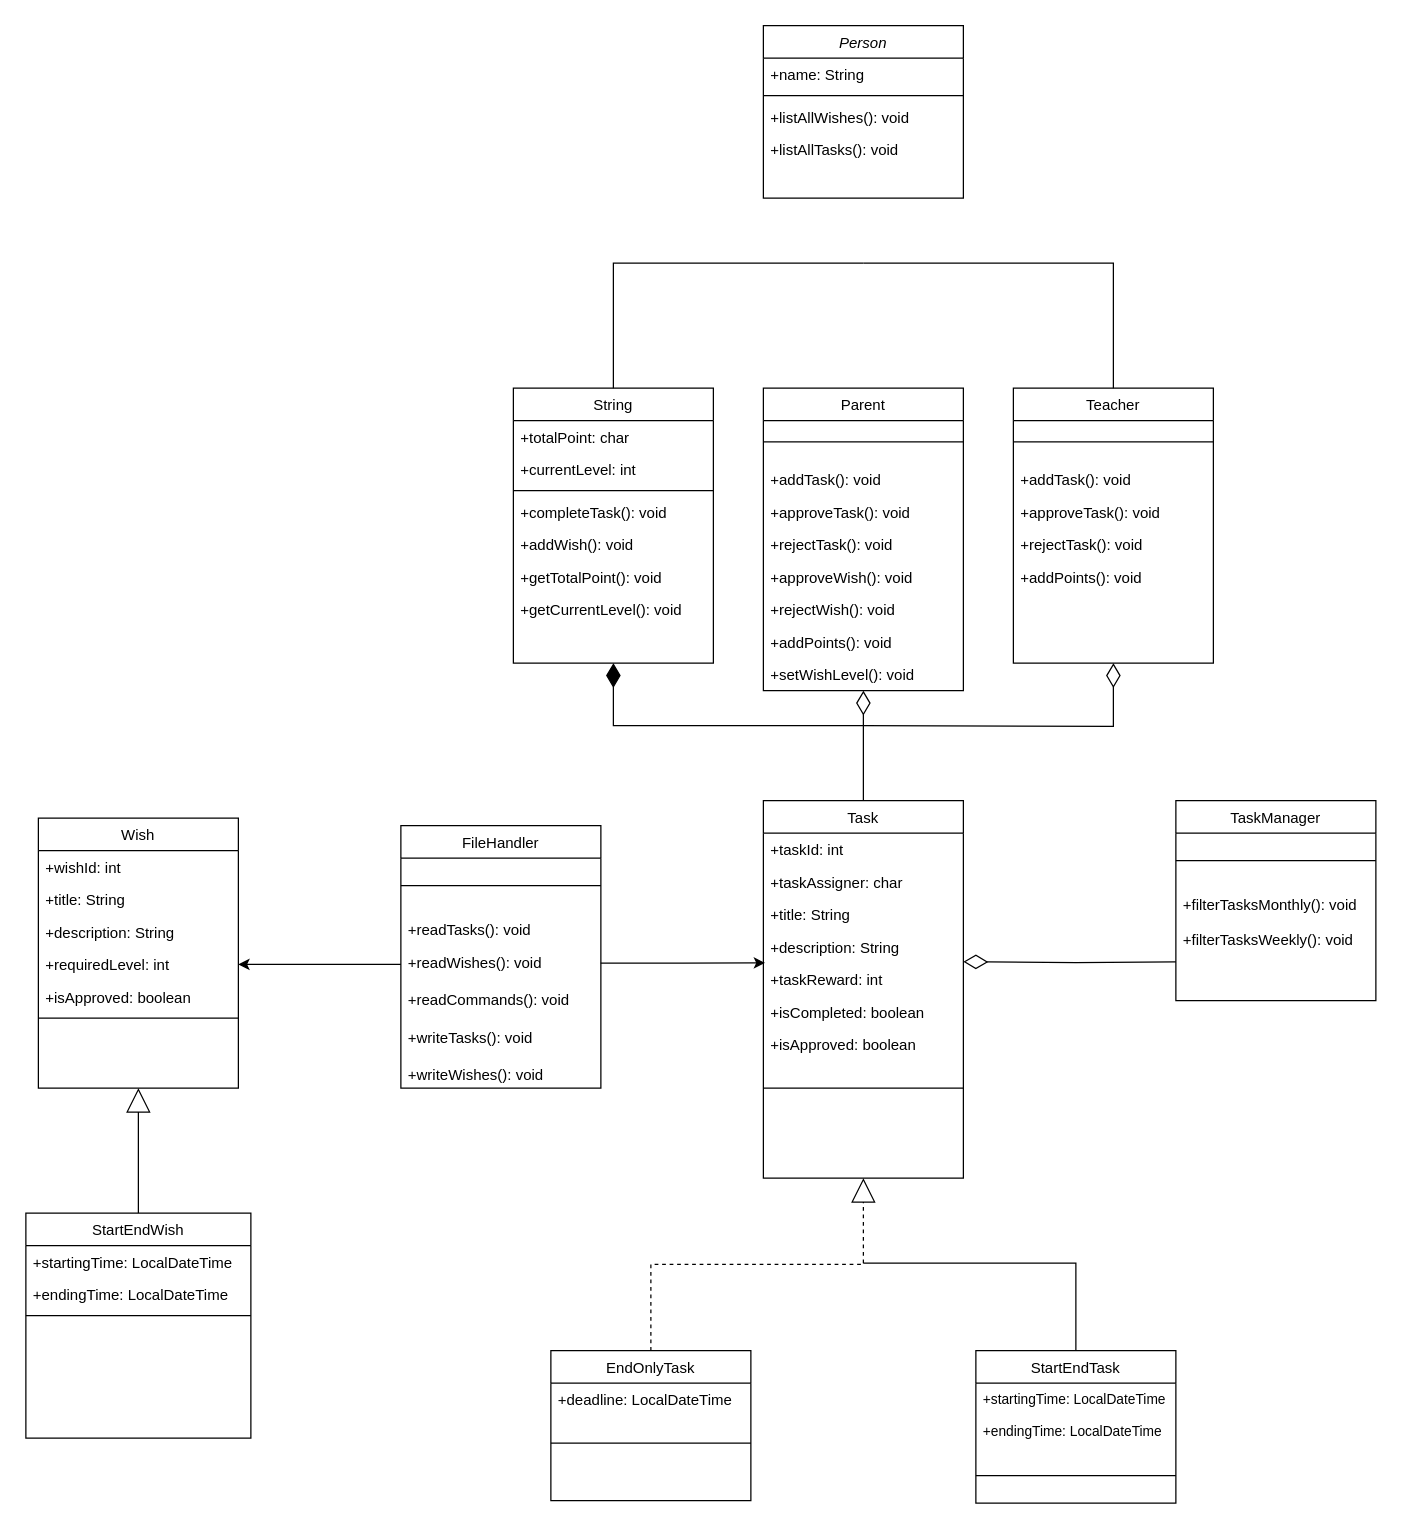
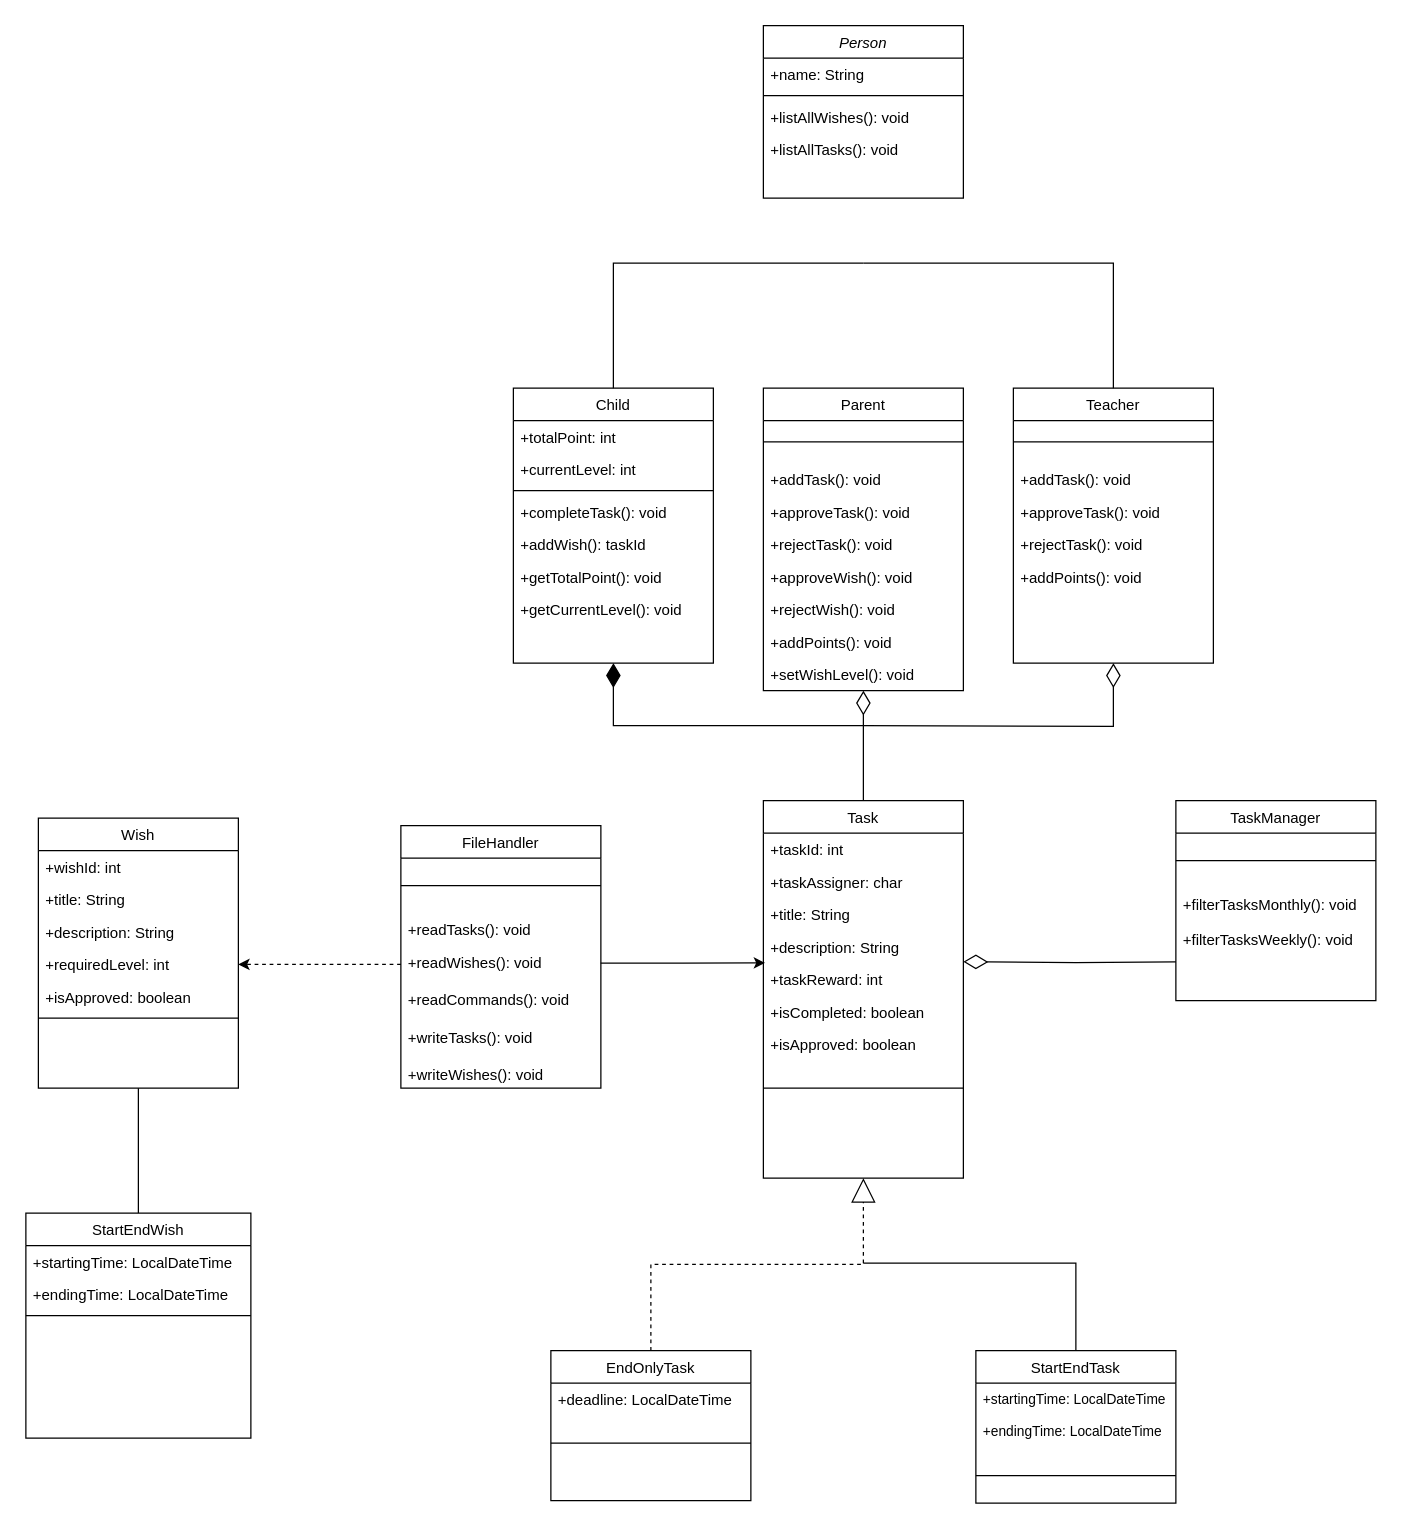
node "String": label "String" -> "Child"
node "+totalPoint: char": label "+totalPoint: char" -> "+totalPoint: int"
node "+addWish(): void": label "+addWish(): void" -> "+addWish(): taskId"
edge "+readWishes(): void" -> "+requiredLevel: int": style solid -> dashed
edge "StartEndWish" -> "Wish": arrowhead block -> none
